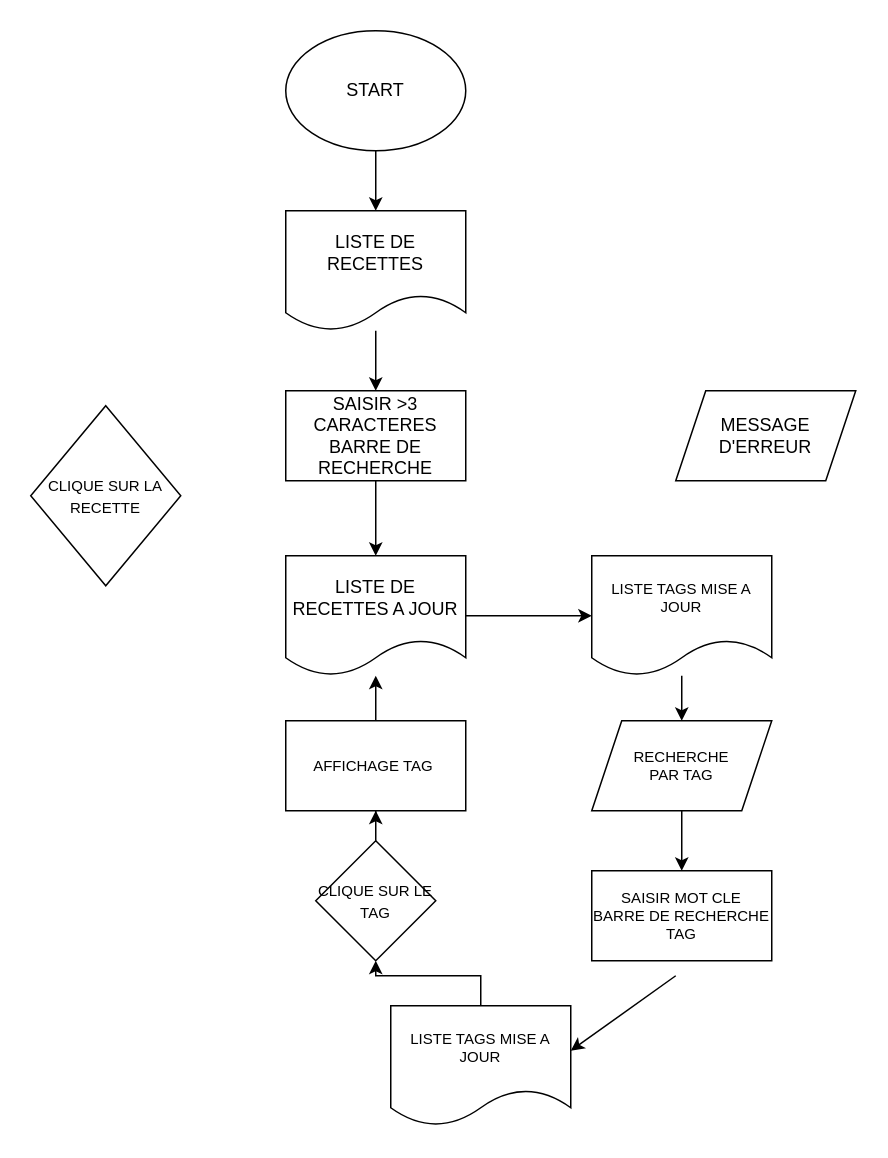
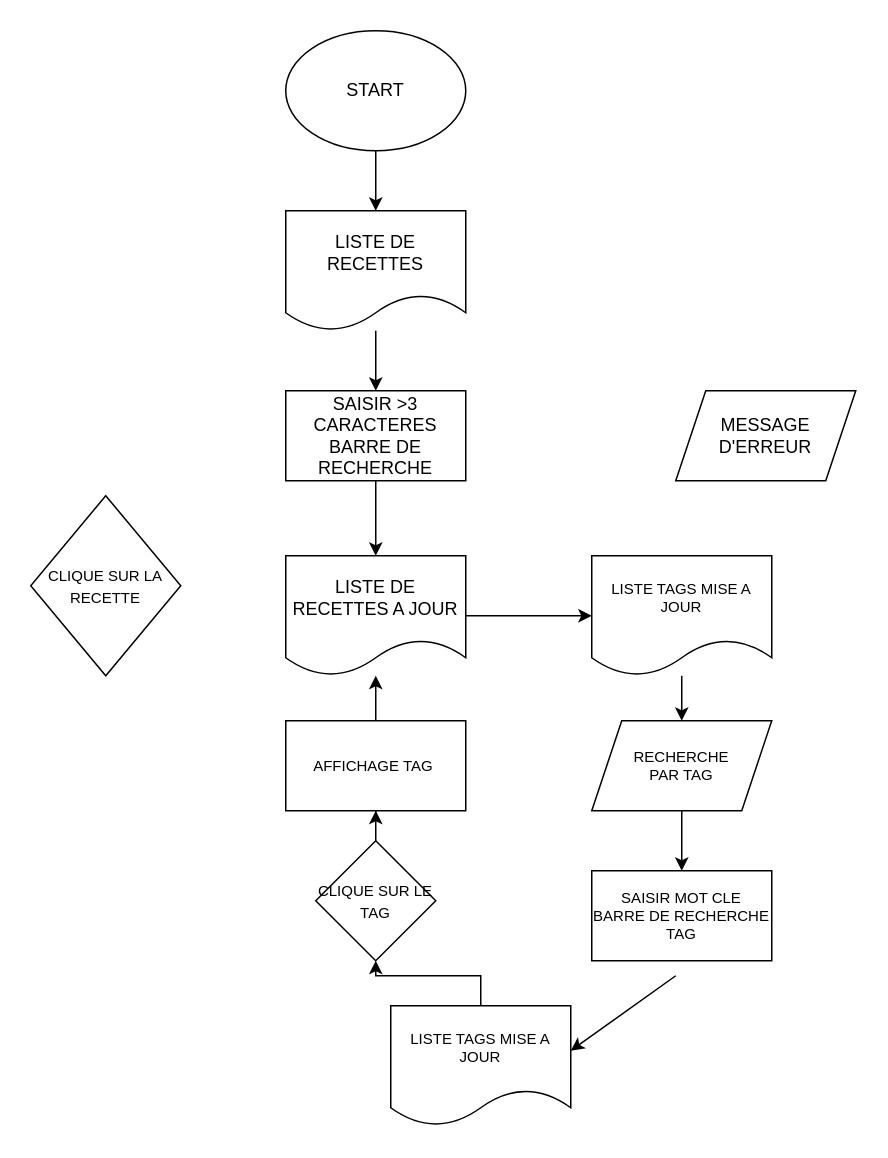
node "CLIQUE SUR LA RECETTE": moved (106, 496) -> (106, 586)
